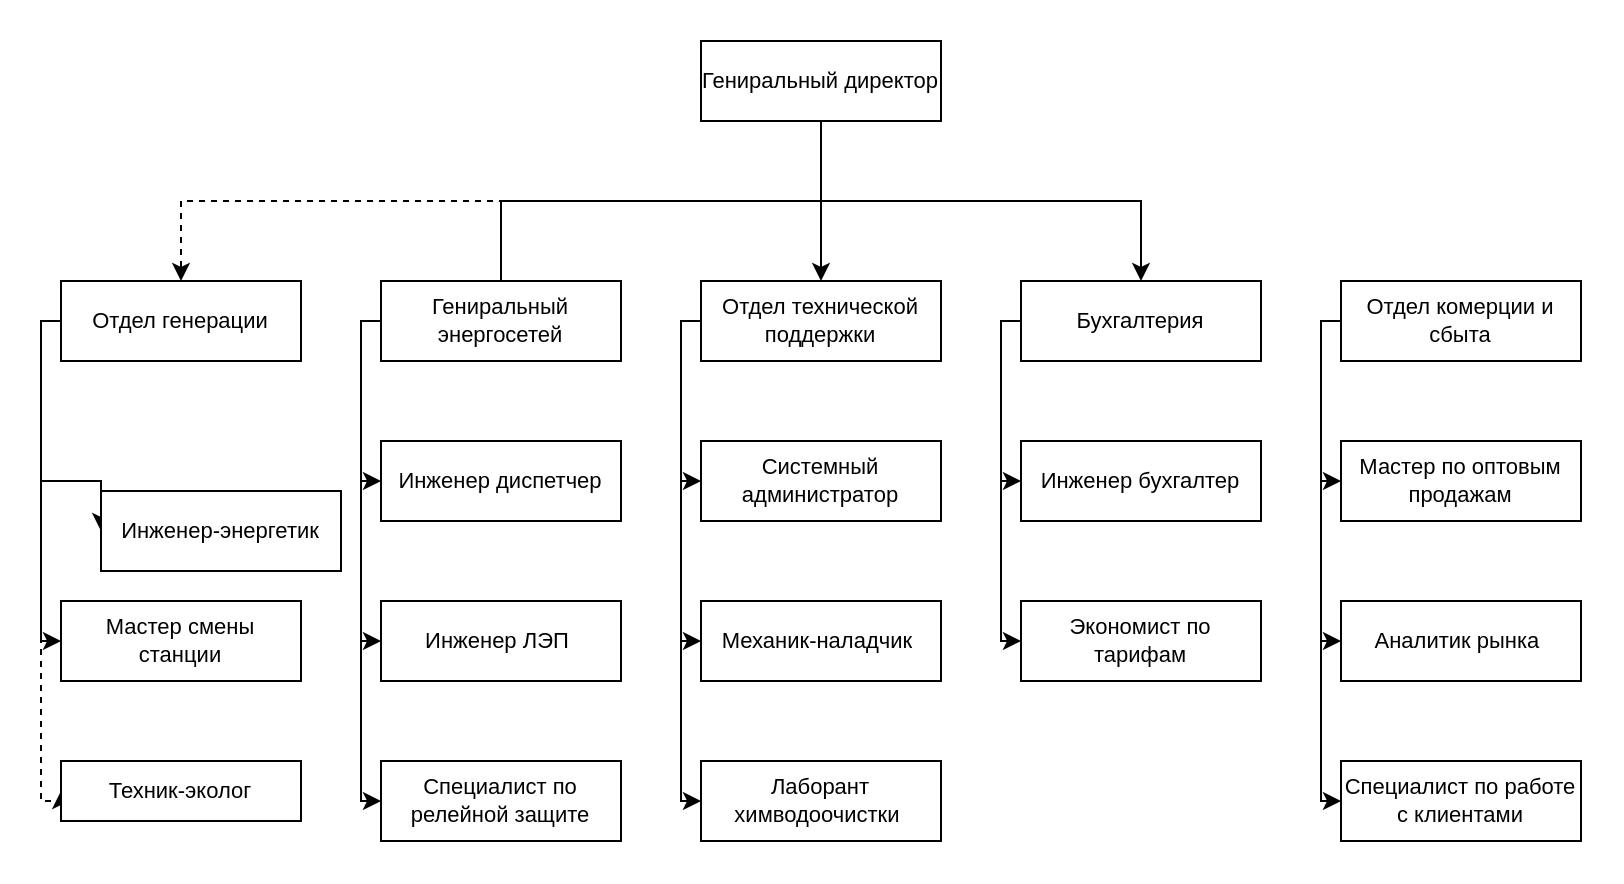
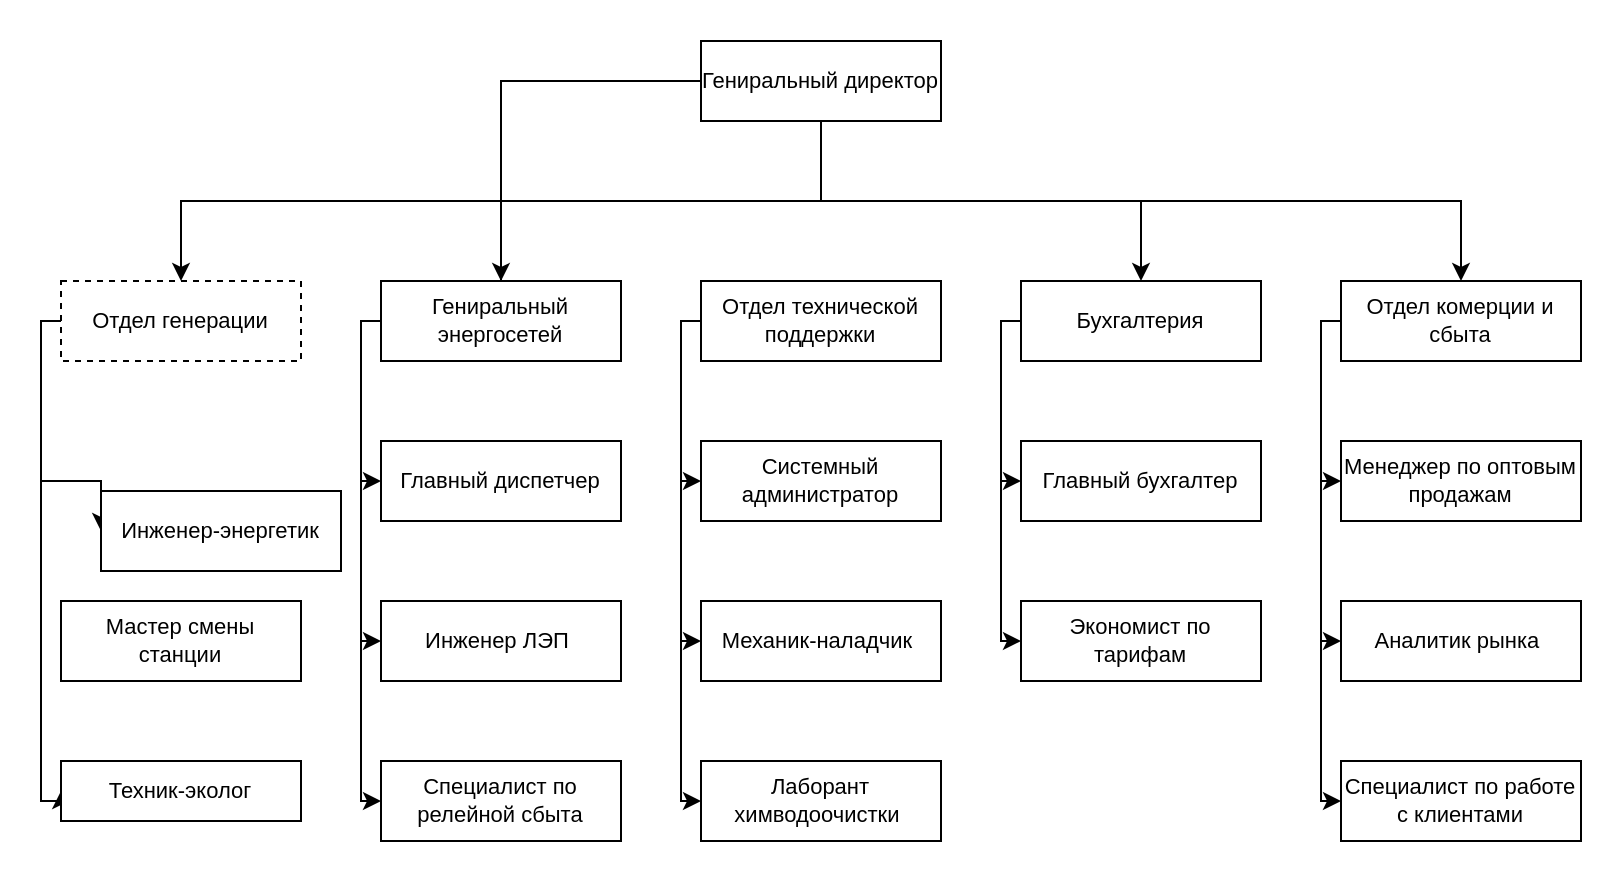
edge "Гениральный директор" -> "Отдел генерации": style dashed -> solid
edge "Гениральный директор" -> "Отдел комерции и сбыта": added
edge "Гениральный директор" -> "Отдел технической поддержки": now "Гениральный директор" -> "Гениральный энергосетей"
node "Отдел генерации": style solid -> dashed
node "Инженер диспетчер": label "Инженер диспетчер" -> "Главный диспетчер"
node "Инженер бухгалтер": label "Инженер бухгалтер" -> "Главный бухгалтер"
node "Мастер по оптовым продажам": label "Мастер по оптовым продажам" -> "Менеджер по оптовым продажам"
edge "Отдел генерации" -> "Мастер смены станции": removed
edge "Отдел генерации" -> "Техник-эколог": style dashed -> solid
node "Специалист по релейной защите": label "Специалист по релейной защите" -> "Специалист по релейной сбыта"
